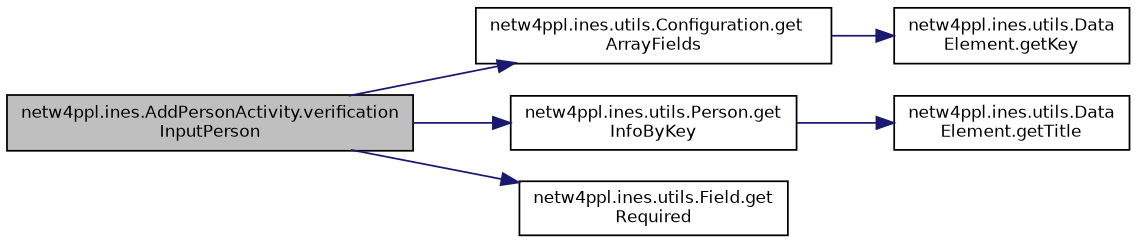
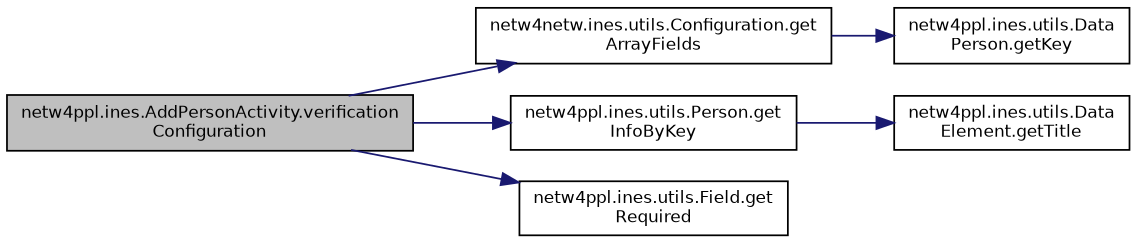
node "netw4ppl.ines.utils.Configuration.get ArrayFields": label "netw4ppl.ines.utils.Configuration.get ArrayFields" -> "netw4netw.ines.utils.Configuration.get ArrayFields"
node "netw4ppl.ines.utils.Data Element.getKey": label "netw4ppl.ines.utils.Data Element.getKey" -> "netw4ppl.ines.utils.Data Person.getKey"
node "netw4ppl.ines.AddPersonActivity.verification InputPerson": label "netw4ppl.ines.AddPersonActivity.verification InputPerson" -> "netw4ppl.ines.AddPersonActivity.verification Configuration"
